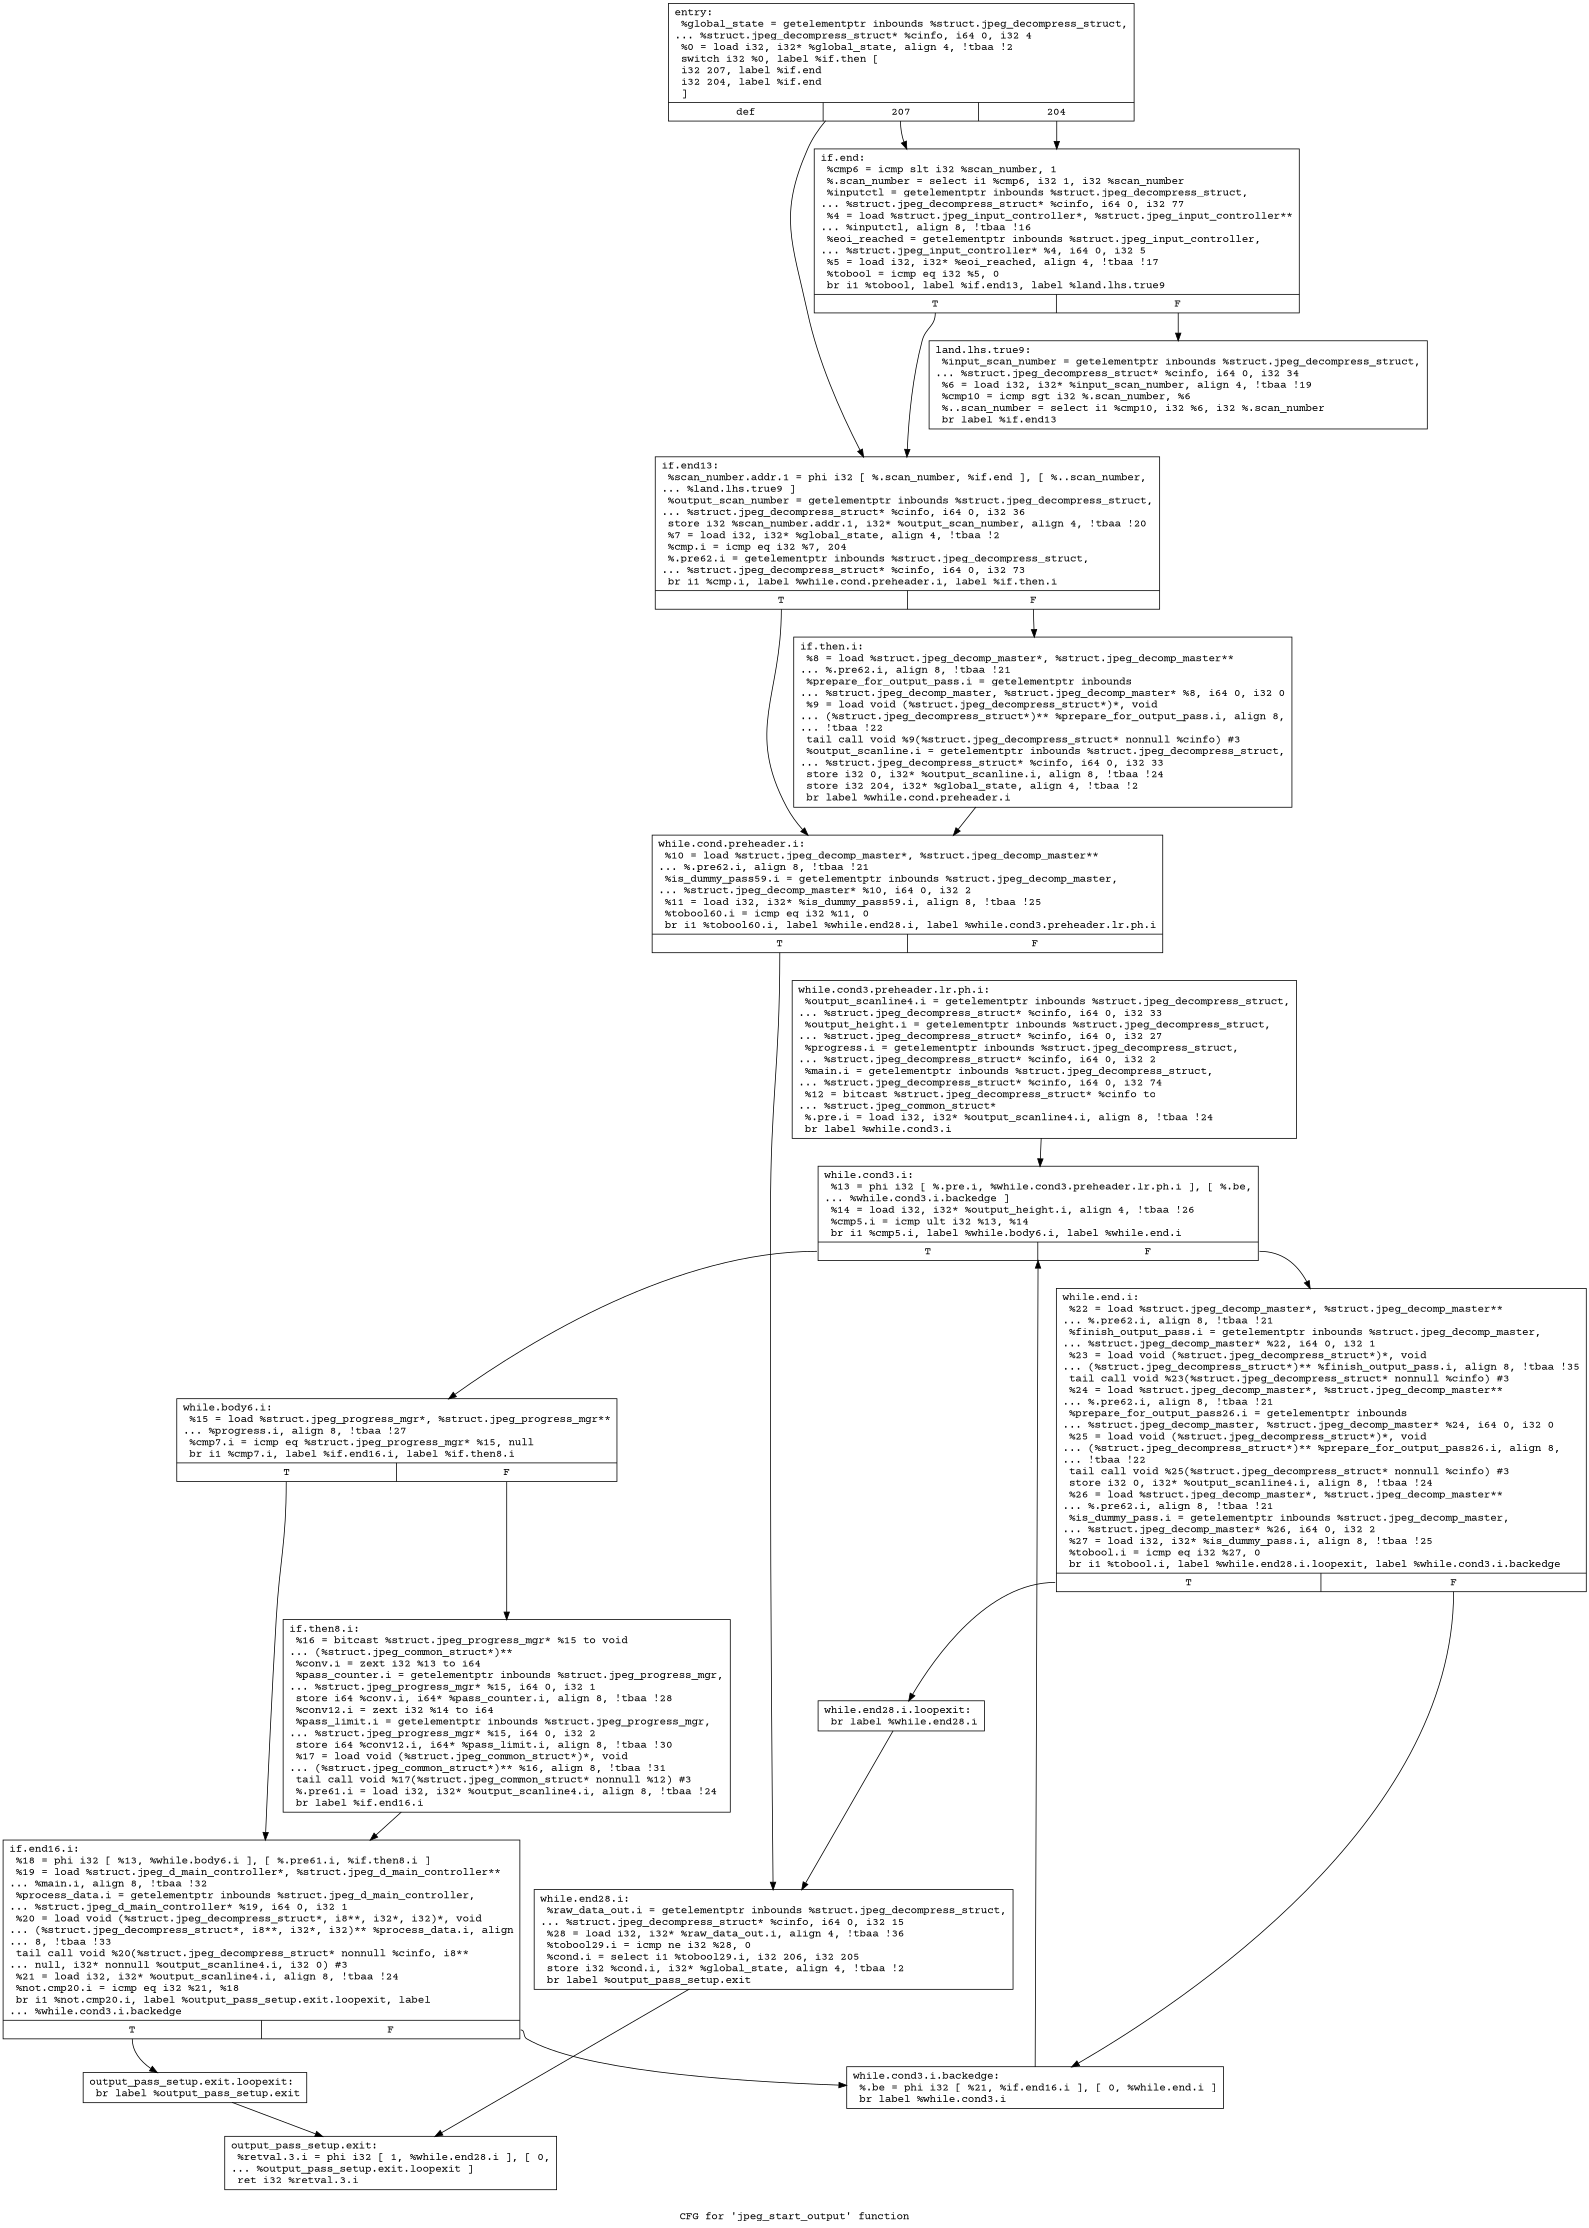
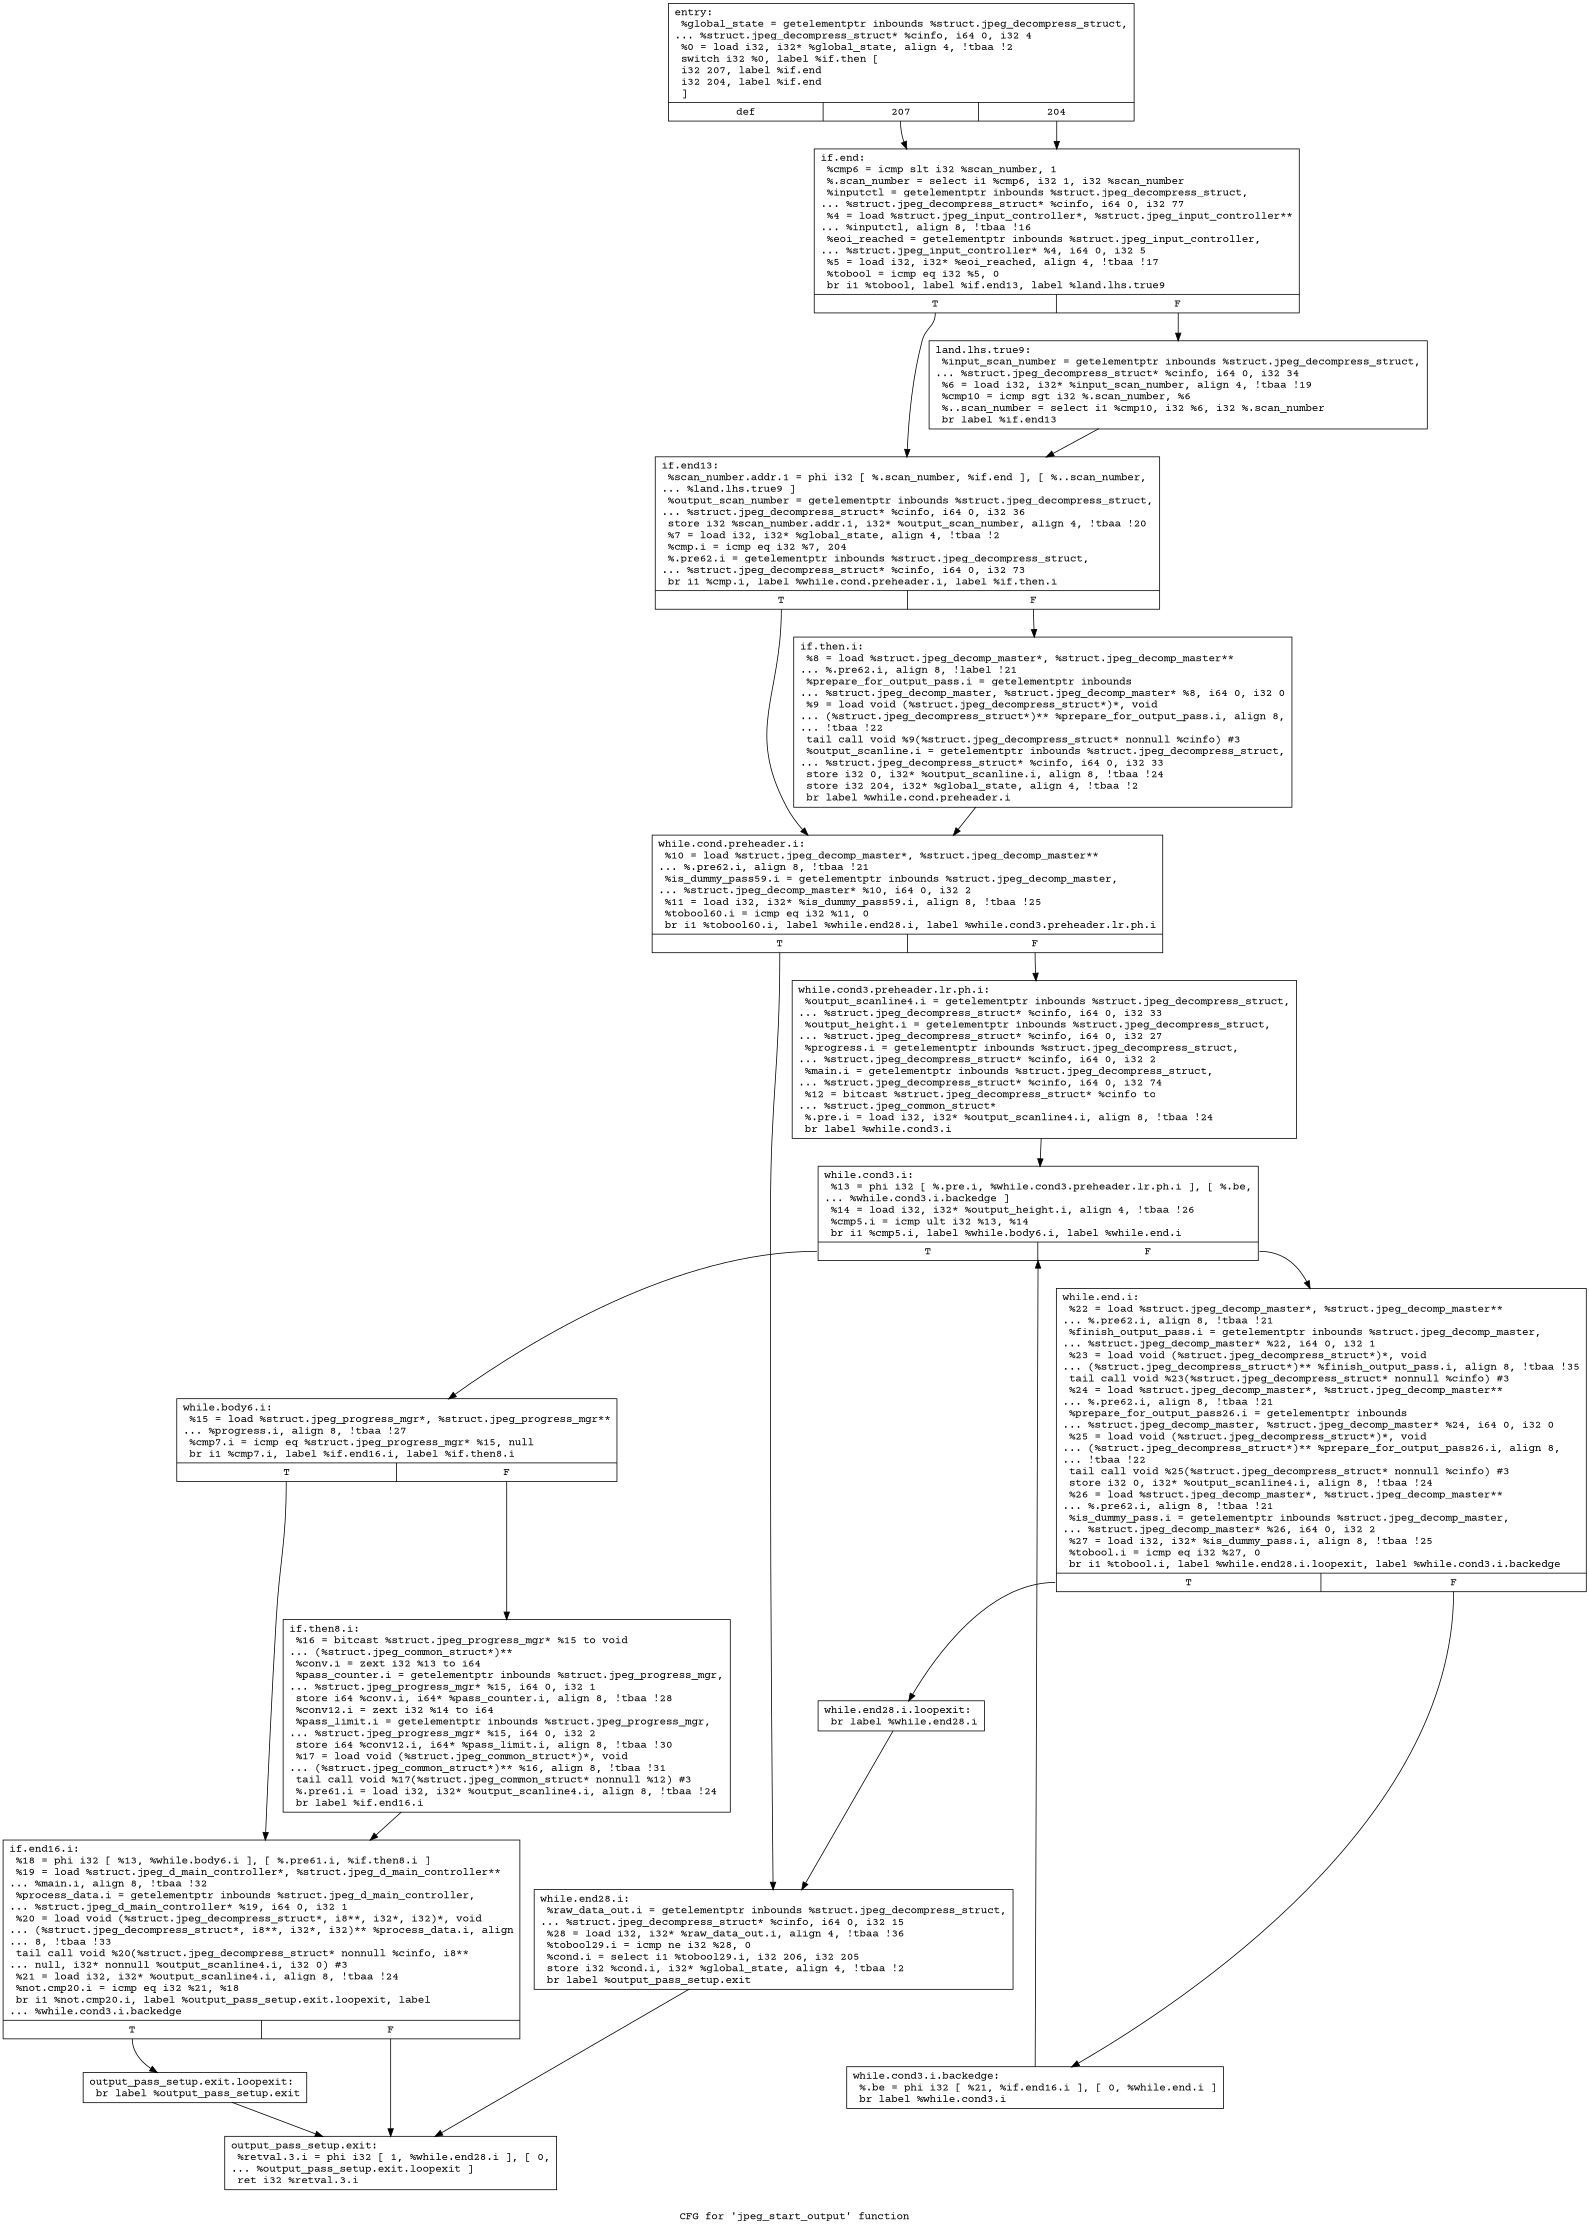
edge "entry:" -> "if.end13:": now "land.lhs.true9:" -> "if.end13:"
node "if.then.i:": text "... %.pre62.i, align 8, !tbaa !21" -> "... %.pre62.i, align 8, !label !21"
edge "while.cond.preheader.i:" -> "while.cond3.preheader.lr.ph.i:": added
edge "if.end16.i:" -> "while.cond3.i.backedge:": now "if.end16.i:" -> "output_pass_setup.exit:"
